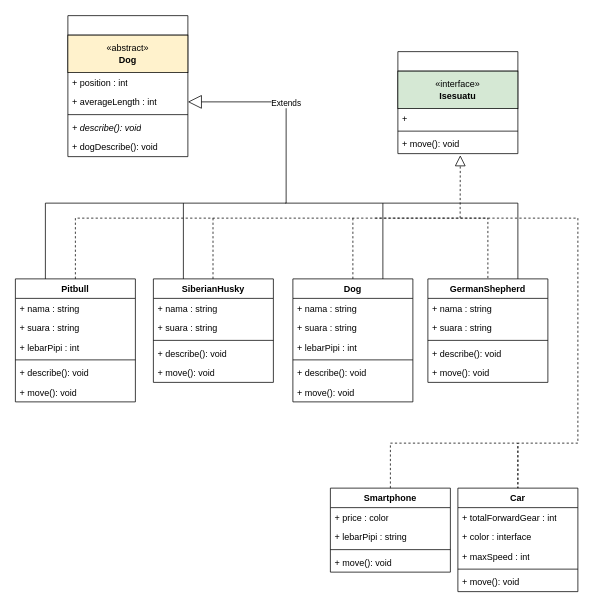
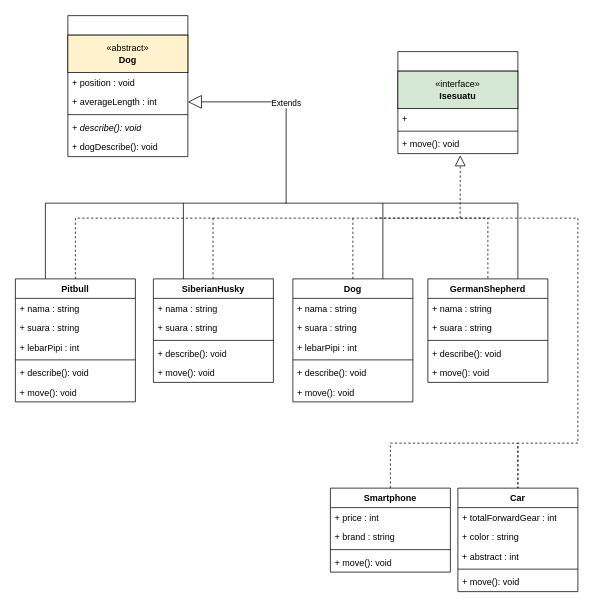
node "+ position : int": label "+ position : int" -> "+ position : void"
node "+ price : color": label "+ price : color" -> "+ price : int"
node "+ lebarPipi : string": label "+ lebarPipi : string" -> "+ brand : string"
node "+ color : interface": label "+ color : interface" -> "+ color : string"
node "+ maxSpeed : int": label "+ maxSpeed : int" -> "+ abstract : int"
